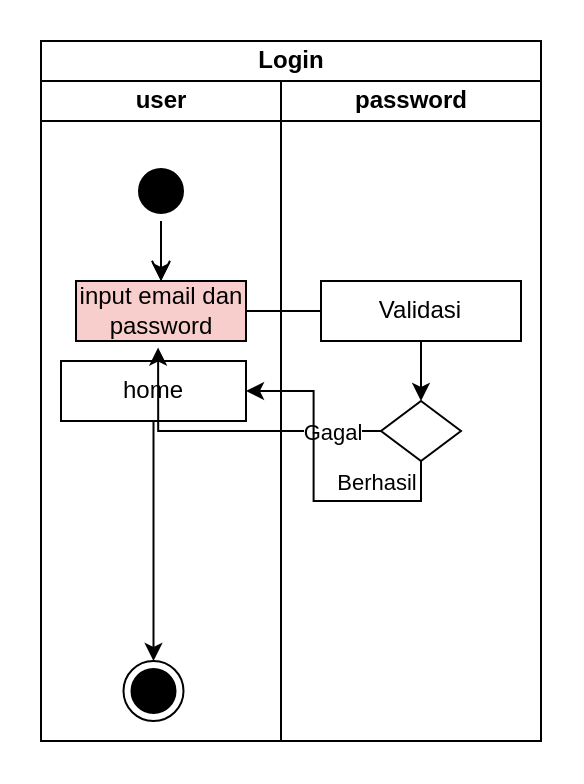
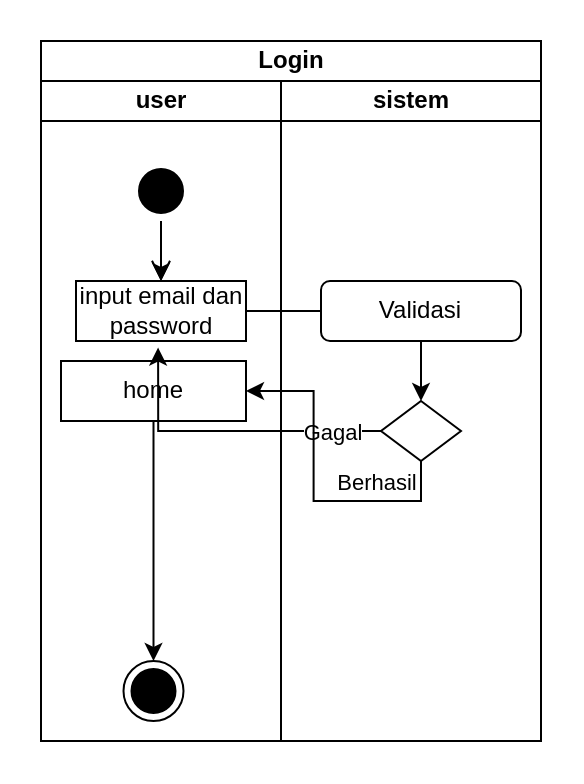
node "password": label "password" -> "sistem"
node "input email dan password": fillcolor #f8cecc -> #ffffff
node "Validasi": shape rectangle -> rounded rectangle
